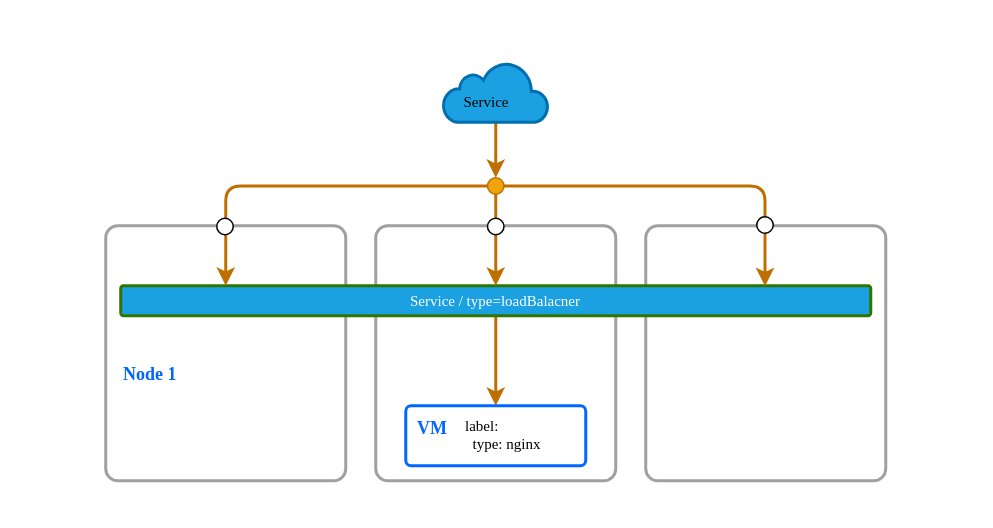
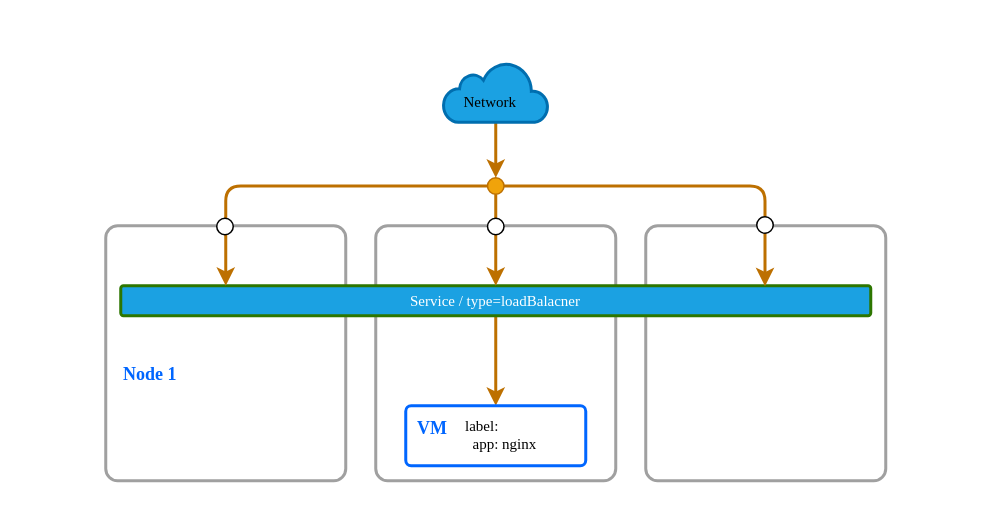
node "Service": label "Service" -> "Network"
node "label: type: nginx": label "label: type: nginx" -> "label: app: nginx"
